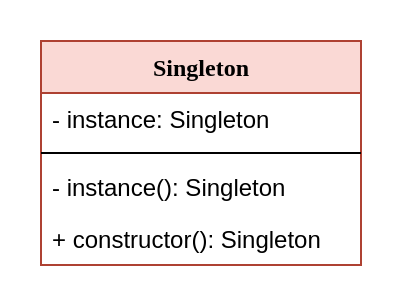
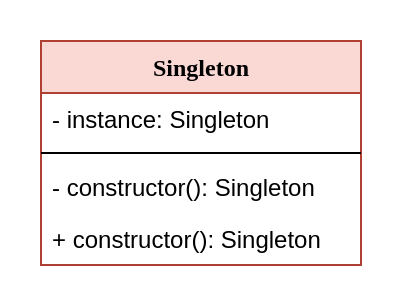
node "- instance(): Singleton": label "- instance(): Singleton" -> "- constructor(): Singleton"
